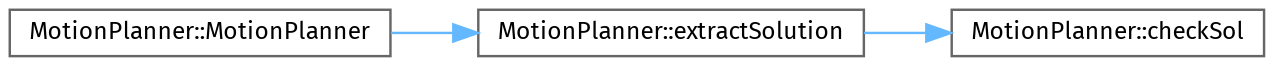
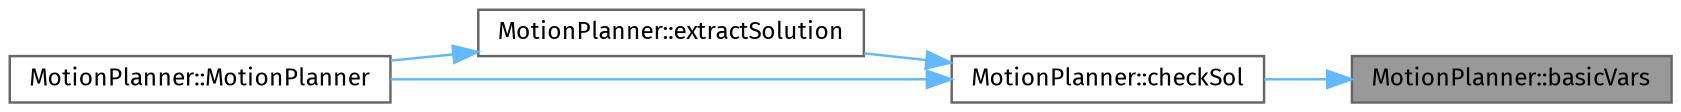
edge "MotionPlanner::MotionPlanner" -> "MotionPlanner::checkSol": added
node "MotionPlanner::basicVars": added
